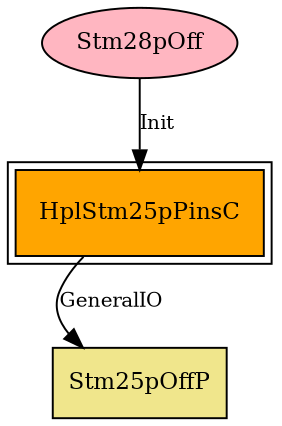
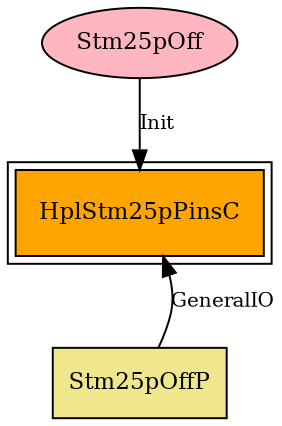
node "Stm28pOff": label "Stm28pOff" -> "Stm25pOff"
edge "HplStm25pPinsC" -> "Stm25pOffP": reversed
